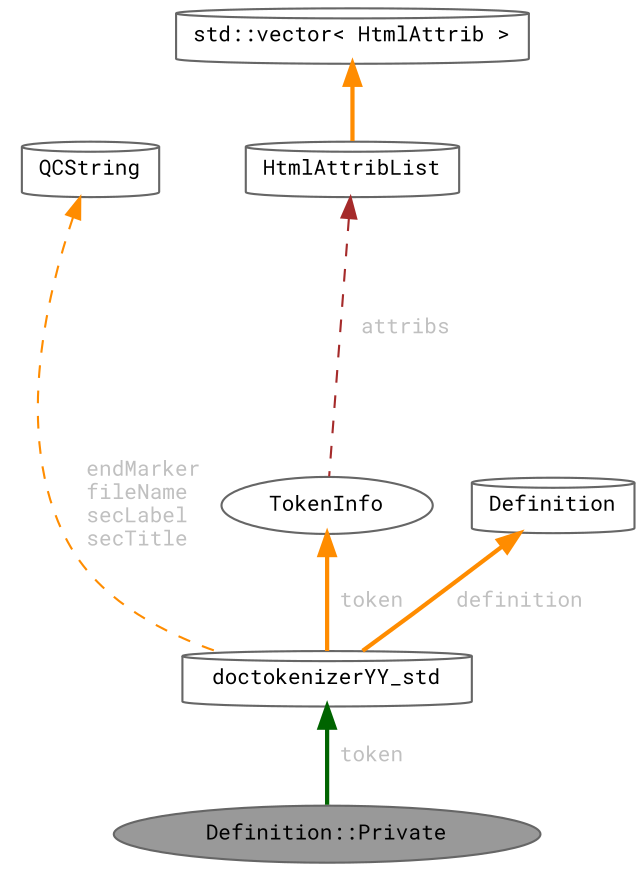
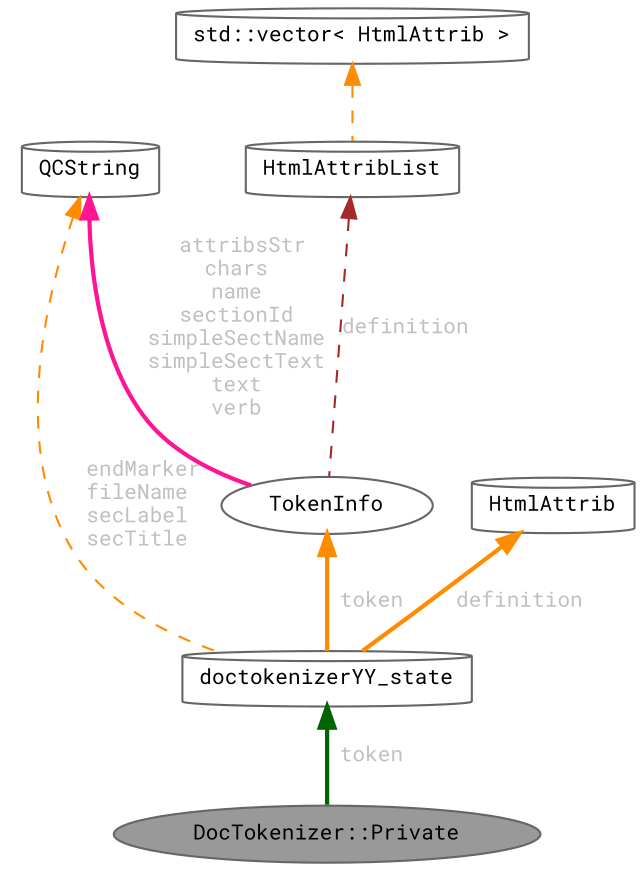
edge "HtmlAttribList" -> "std::vector< HtmlAttrib >": style bold -> dashed
edge "TokenInfo" -> "HtmlAttribList": label " attribs" -> " definition"
edge "TokenInfo" -> "QCString": added, label "attribsStr chars name sectionId simpleSectName simpleSectText text verb"
node "Definition": label "Definition" -> "HtmlAttrib"
node "doctokenizerYY_std": label "doctokenizerYY_std" -> "doctokenizerYY_state"
node "Definition::Private": label "Definition::Private" -> "DocTokenizer::Private"
